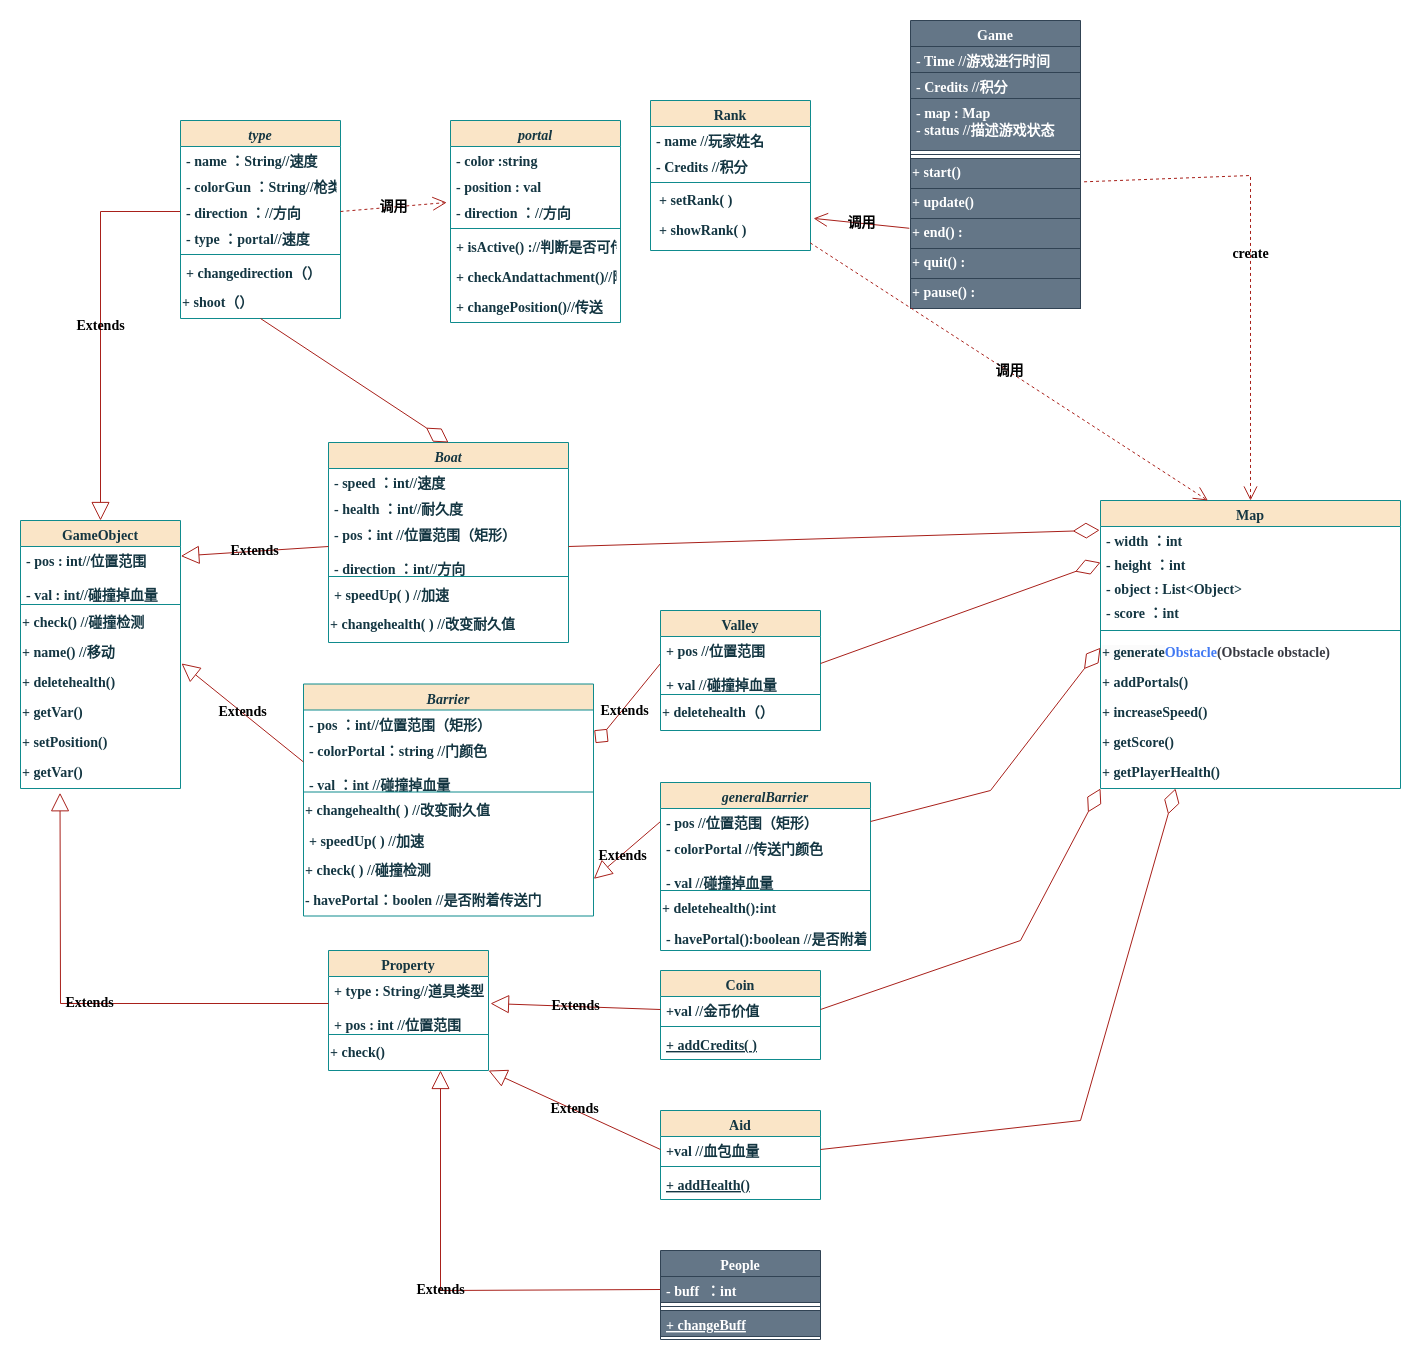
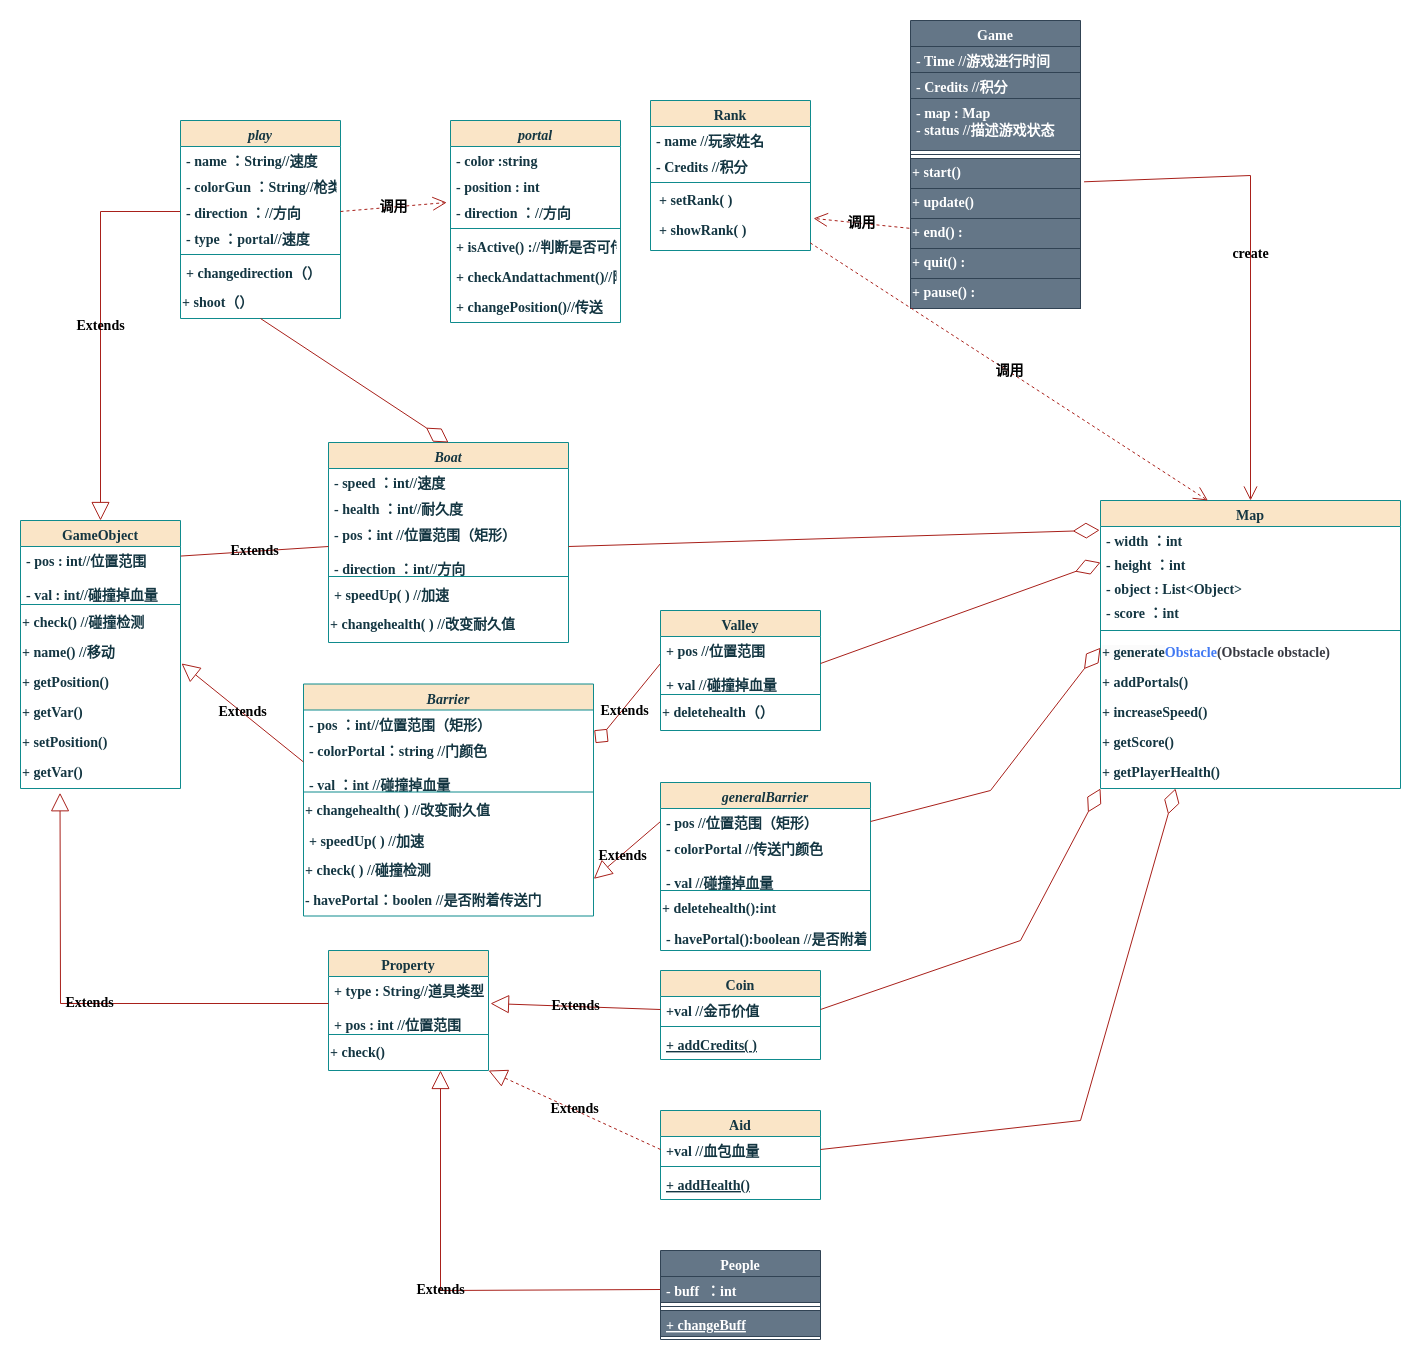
node "type": label "type" -> "play"
node "- position : val": label "- position : val" -> "- position : int"
edge "+ end() :" -> "+ showRank( )": style solid -> dashed
edge "+ start()" -> "Map": style dashed -> solid
edge "- pos：int //位置范围（矩形） - direction ：int//方向" -> "- pos : int//位置范围 - val : int//碰撞掉血量": arrowhead block -> none
node "+ deletehealth()": label "+ deletehealth()" -> "+ getPosition()"
edge "+val //血包血量" -> "Property": style solid -> dashed
